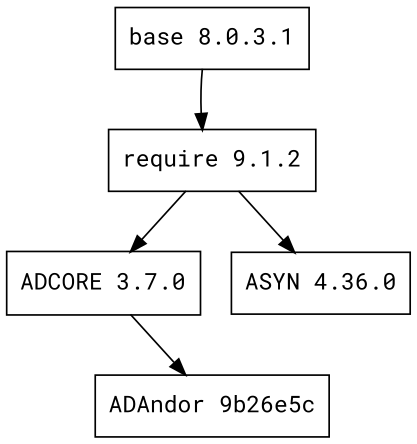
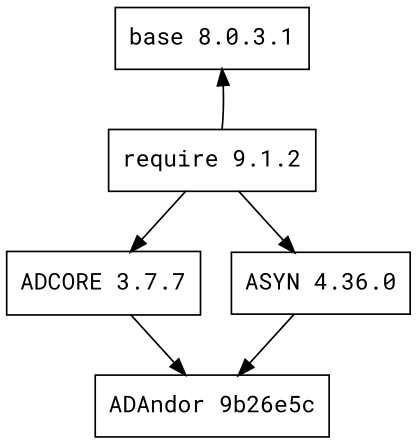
edge "base 8.0.3.1" -> "require 9.1.2": reversed
node "ADCORE 3.7.0": label "ADCORE 3.7.0" -> "ADCORE 3.7.7"
edge "ASYN 4.36.0" -> "ADAndor 9b26e5c": added
